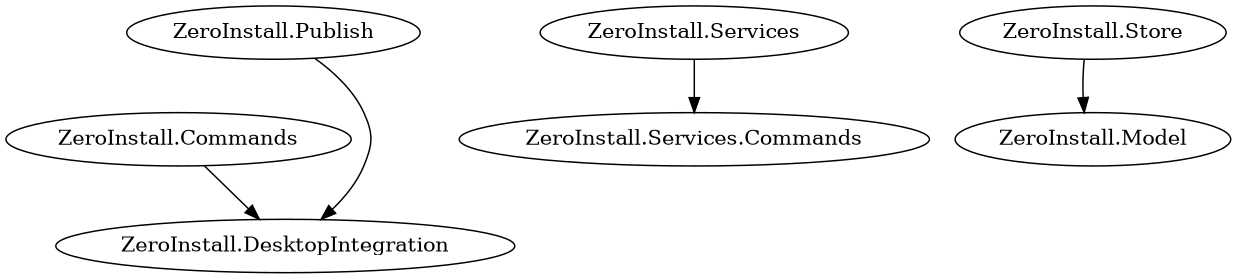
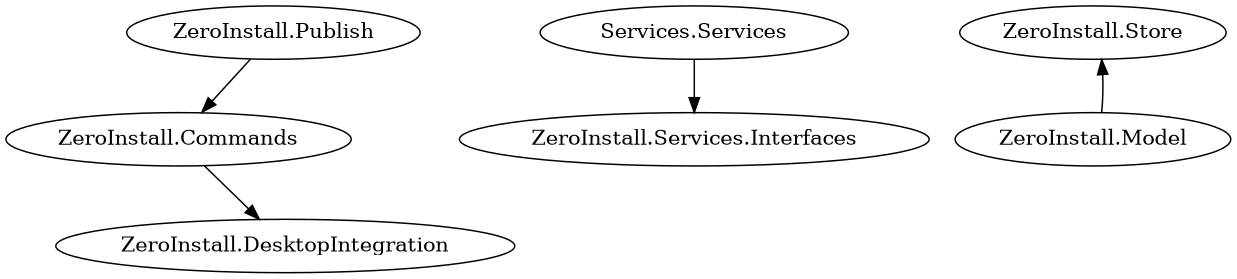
node "ZeroInstall.Services": label "ZeroInstall.Services" -> "Services.Services"
edge "ZeroInstall.Store" -> "ZeroInstall.Model": reversed
edge "ZeroInstall.Publish" -> "ZeroInstall.DesktopIntegration": now "ZeroInstall.Publish" -> "ZeroInstall.Commands"
node "ZeroInstall.Services.Commands": label "ZeroInstall.Services.Commands" -> "ZeroInstall.Services.Interfaces"
